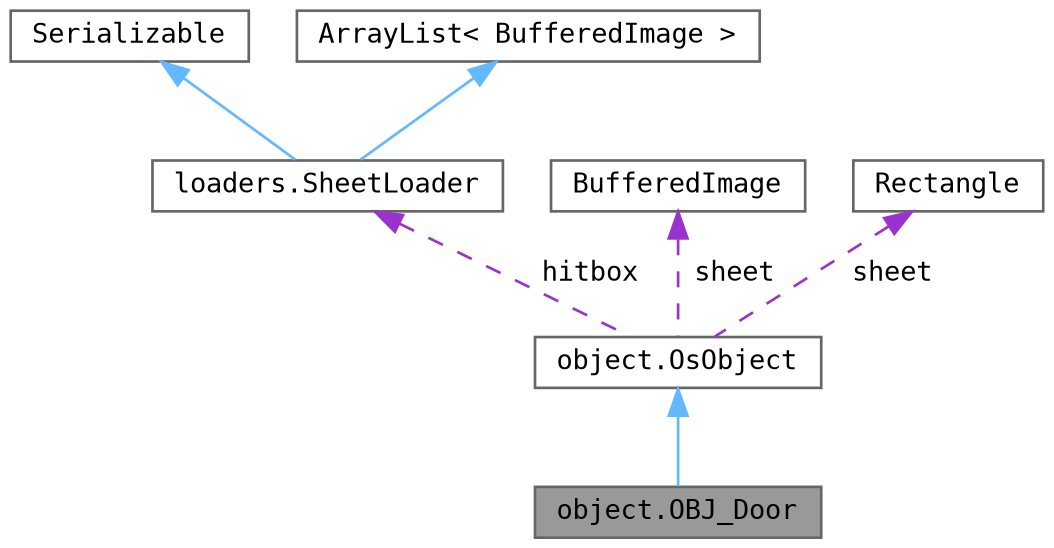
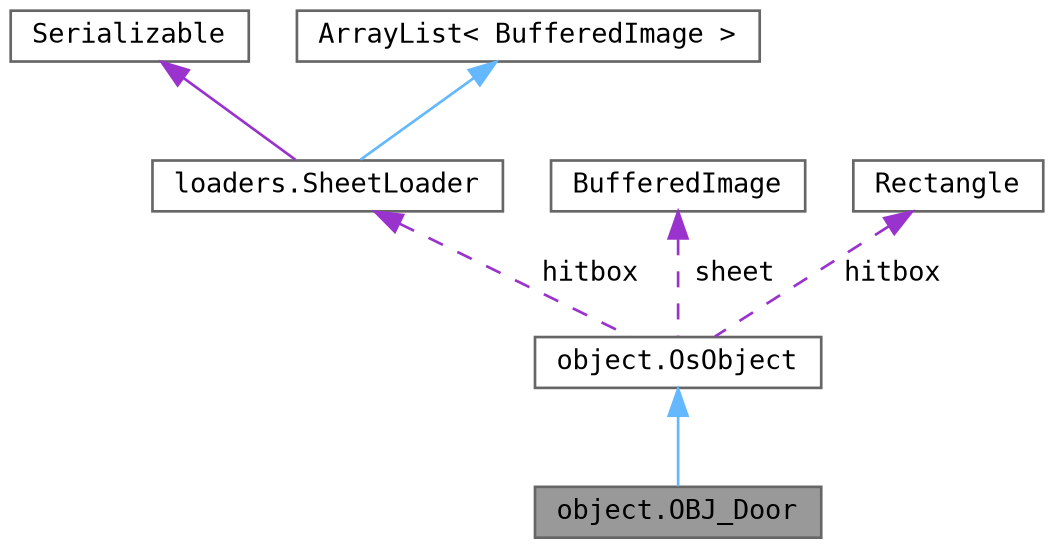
edge "loaders.SheetLoader" -> "Serializable": color steelblue1 -> darkorchid3
edge "object.OsObject" -> "Rectangle": label " sheet" -> " hitbox"
